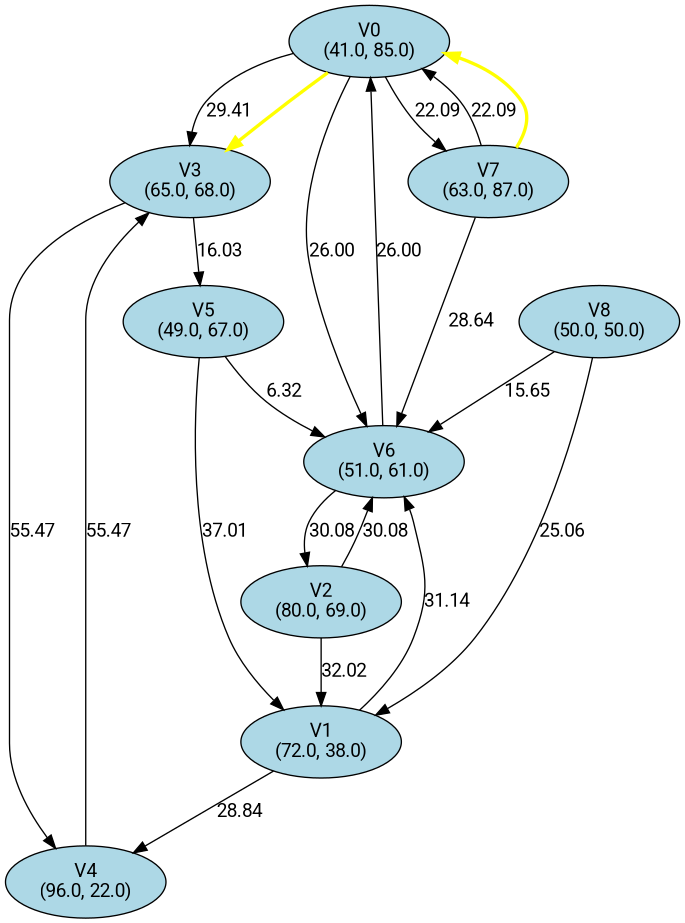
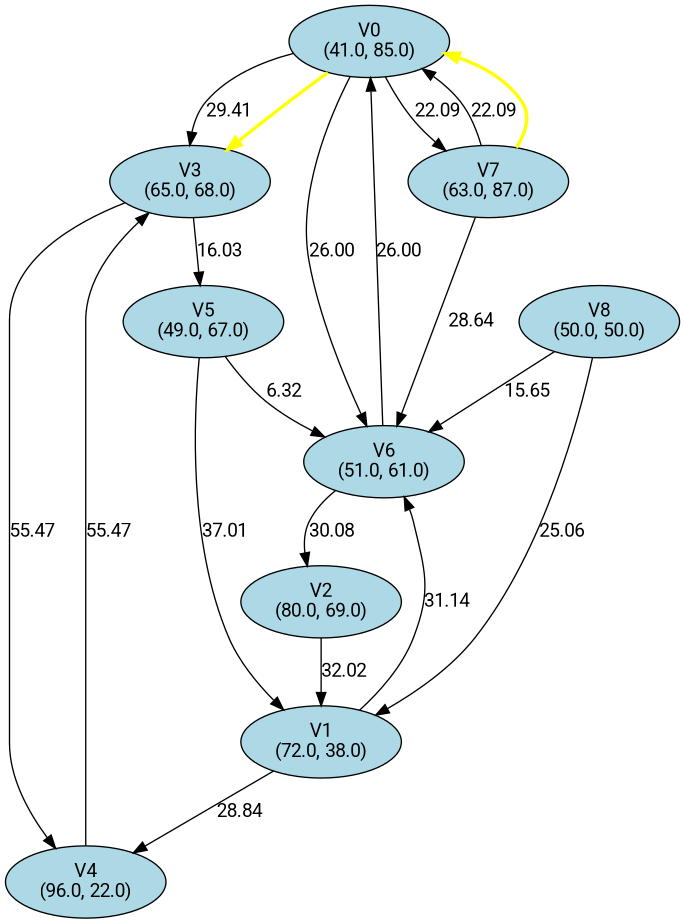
edge "V2 (80.0, 69.0)" -> "V6 (51.0, 61.0)": removed, label "30.08"
